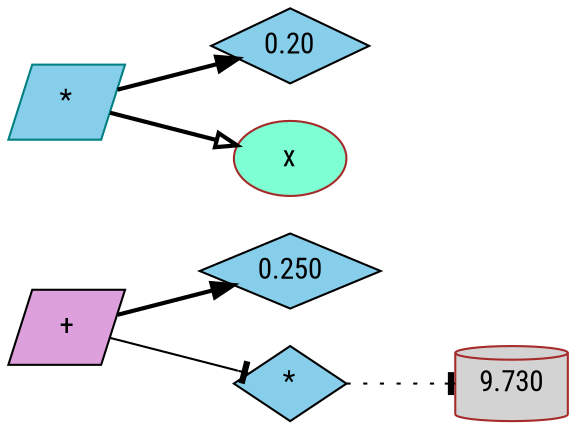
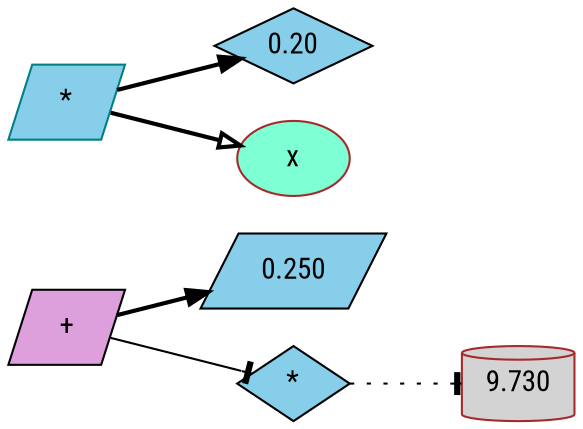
node "0.250": shape diamond -> parallelogram
